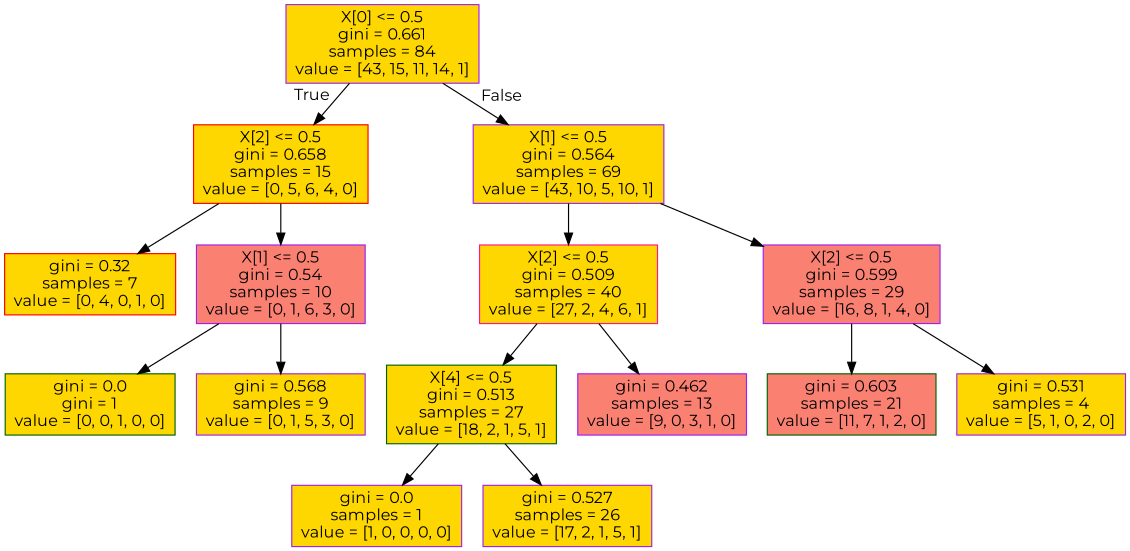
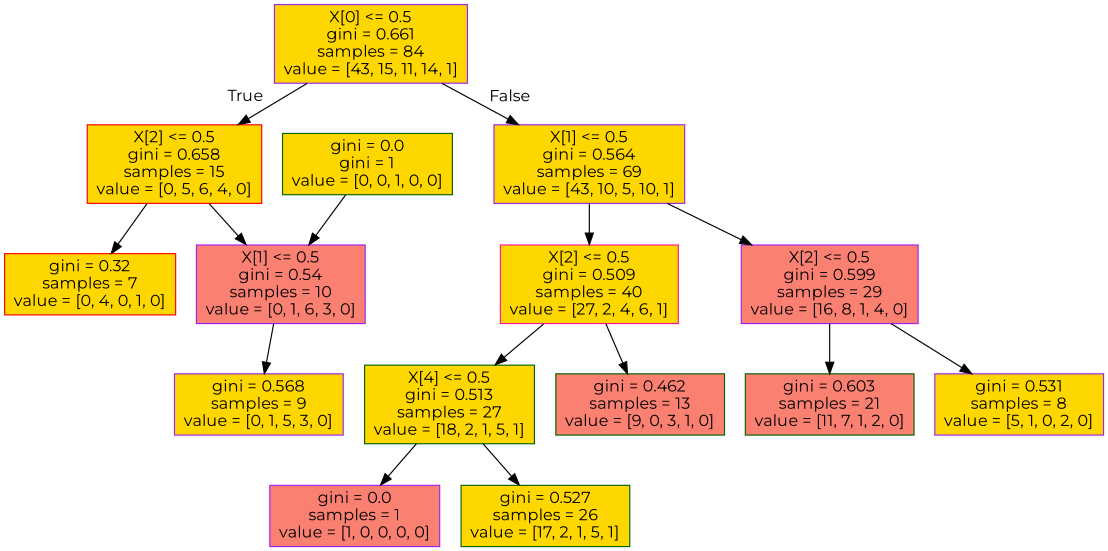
edge "X[1] <= 0.5 gini = 0.54 samples = 10 value = [0, 1, 6, 3, 0]" -> "gini = 0.0 gini = 1 value = [0, 0, 1, 0, 0]": reversed
node "gini = 0.462 samples = 13 value = [9, 0, 3, 1, 0]": color purple -> darkgreen
node "gini = 0.531 samples = 4 value = [5, 1, 0, 2, 0]": label "gini = 0.531 samples = 4 value = [5, 1, 0, 2, 0]" -> "gini = 0.531 samples = 8 value = [5, 1, 0, 2, 0]"
node "gini = 0.0 samples = 1 value = [1, 0, 0, 0, 0]": fillcolor gold -> salmon
node "gini = 0.527 samples = 26 value = [17, 2, 1, 5, 1]": color purple -> darkgreen
